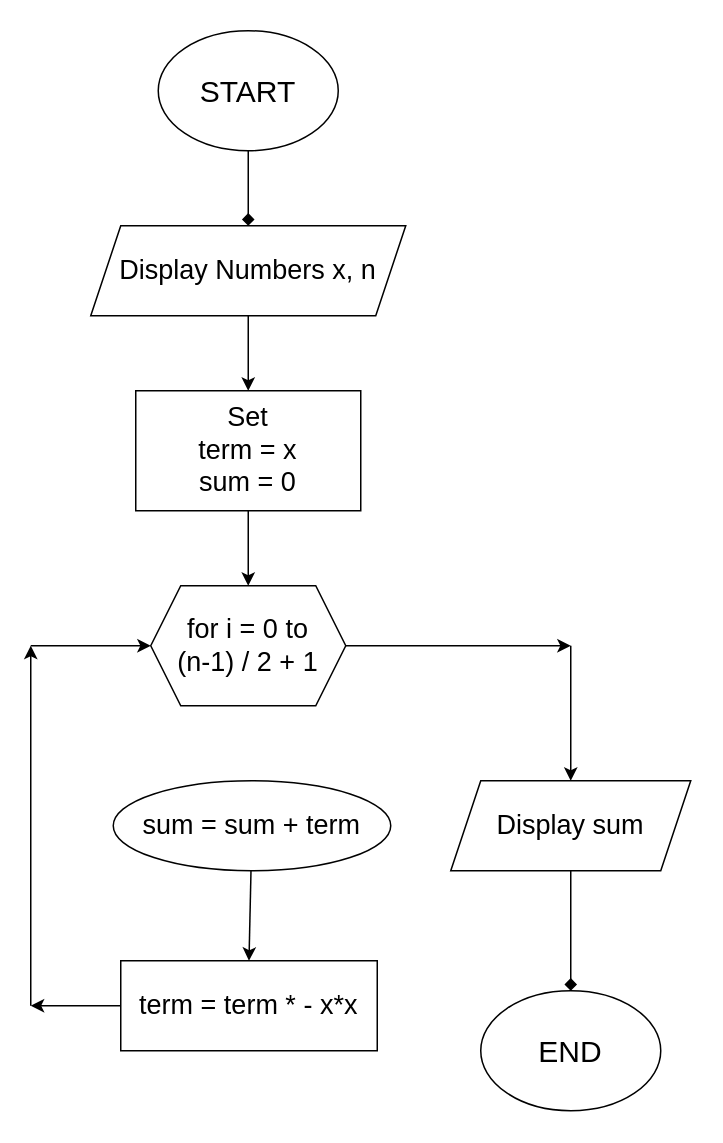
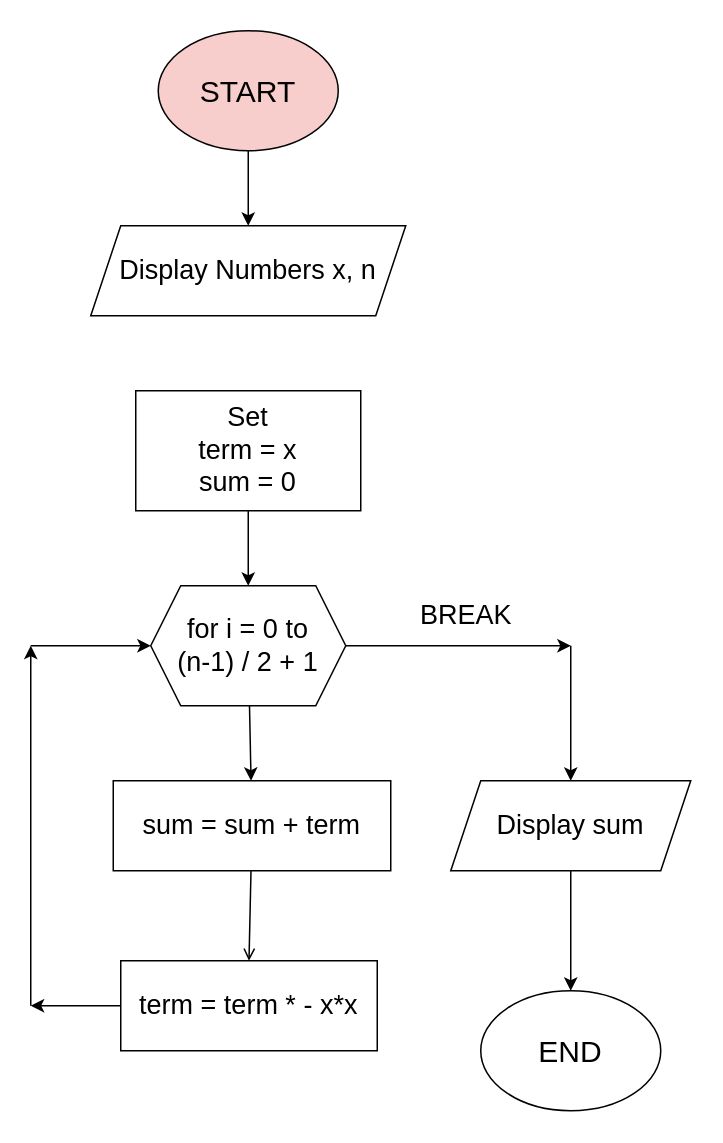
node "START": fillcolor #ffffff -> #f8cecc
edge "START" -> "Display Numbers x, n": arrowhead diamond -> classic
edge "Display Numbers x, n" -> "Set term = x sum = 0": removed
node "BREAK": added
edge "for i = 0 to (n-1) / 2 + 1" -> "sum = sum + term": added
node "sum = sum + term": shape ellipse -> rectangle
edge "sum = sum + term" -> "term = term * - x*x": arrowhead classic -> open
edge "Display sum" -> "END": arrowhead diamond -> classic
